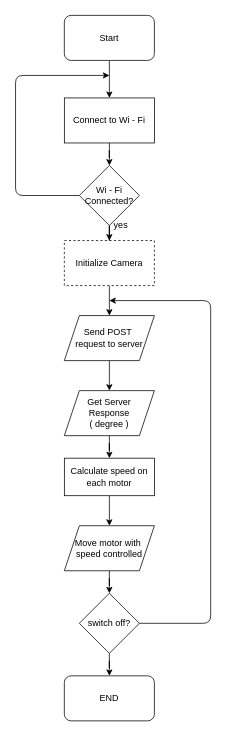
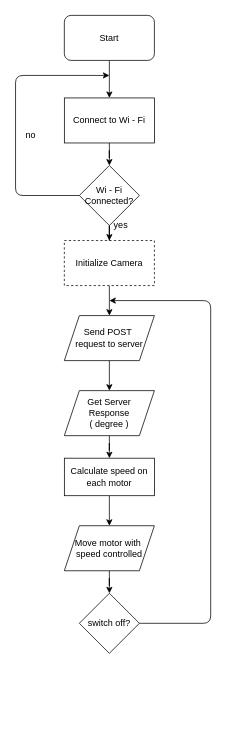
node "no": added
edge "switch off?" -> "END": removed
node "END": removed
